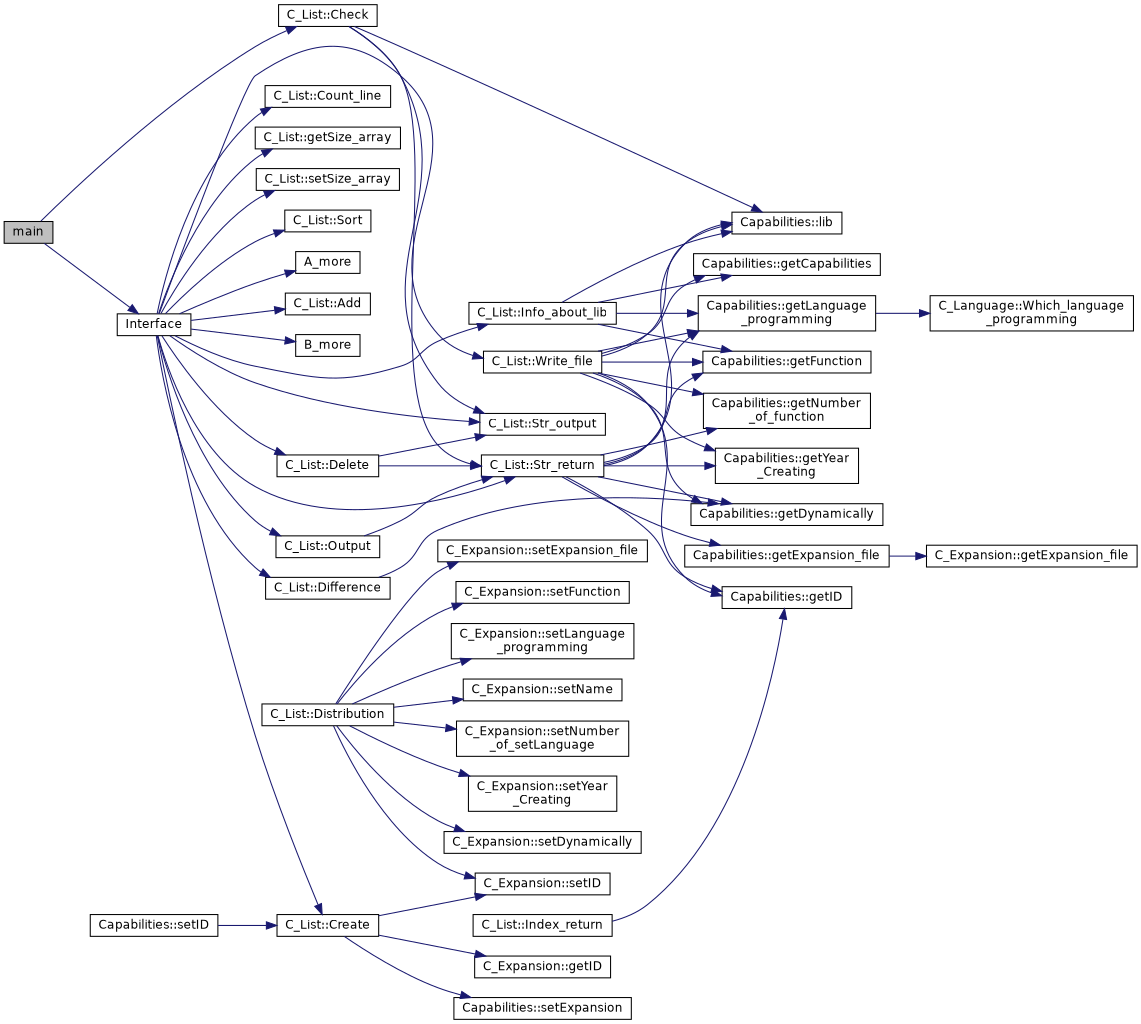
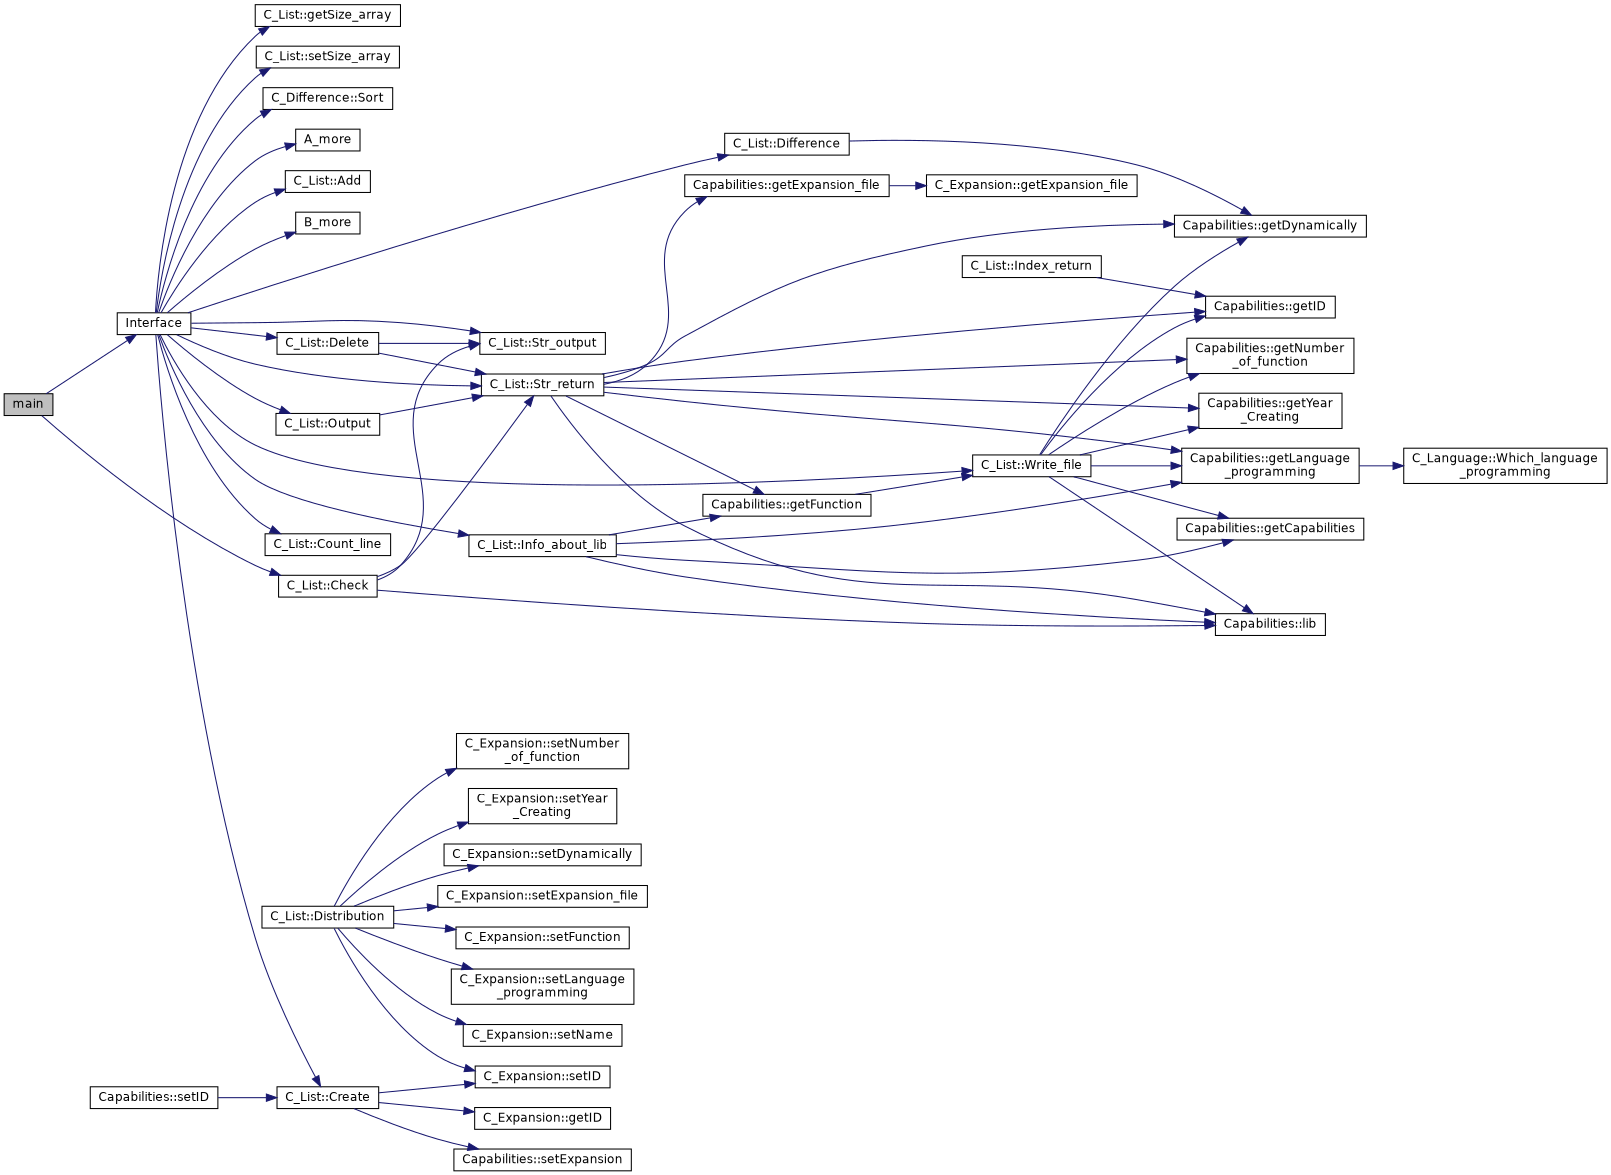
node "C_List::Sort": label "C_List::Sort" -> "C_Difference::Sort"
edge "C_List::Write_file" -> "Capabilities::getFunction": reversed
node "C_Expansion::setNumber _of_setLanguage": label "C_Expansion::setNumber _of_setLanguage" -> "C_Expansion::setNumber _of_function"
